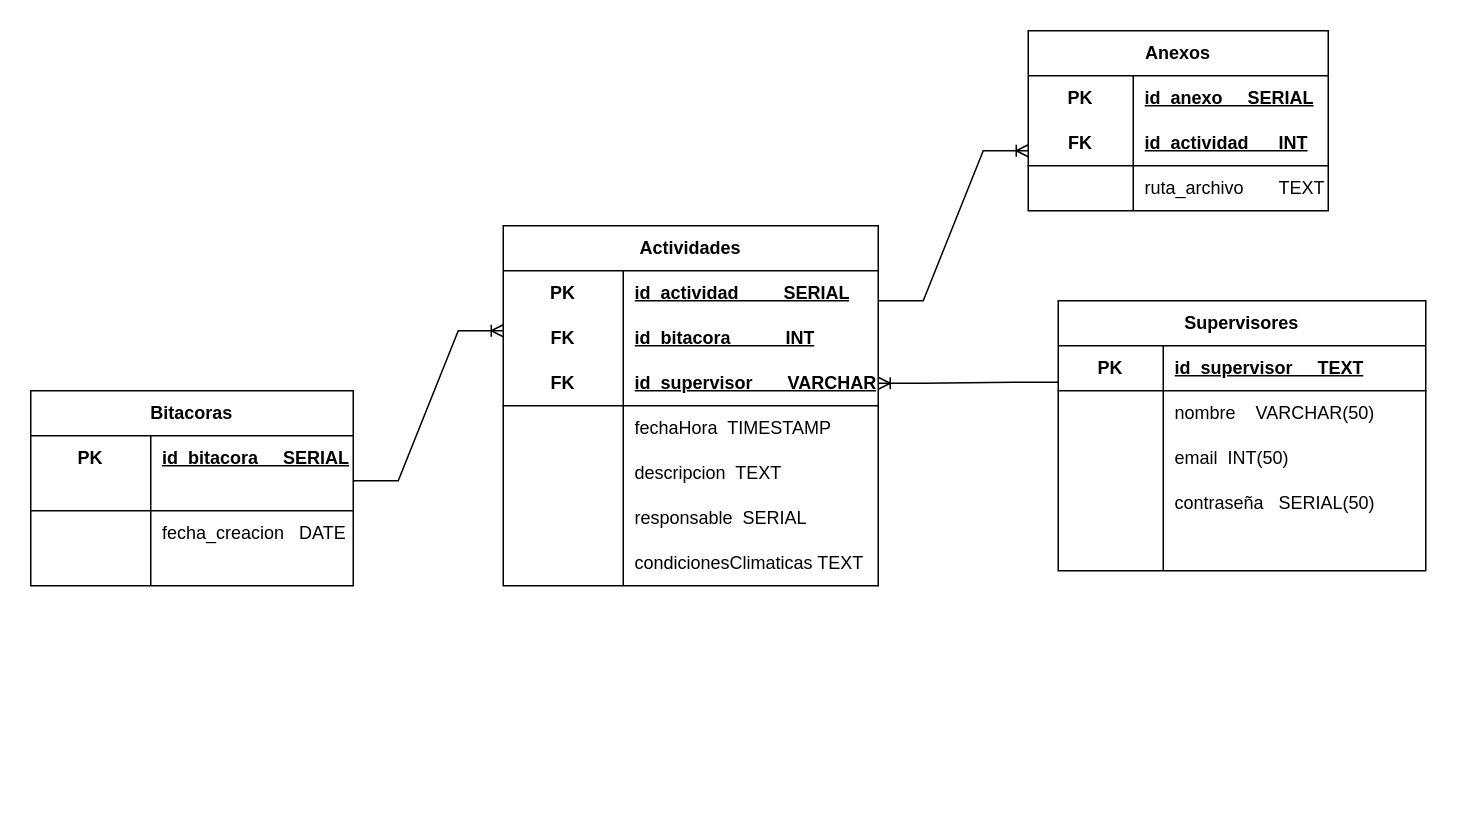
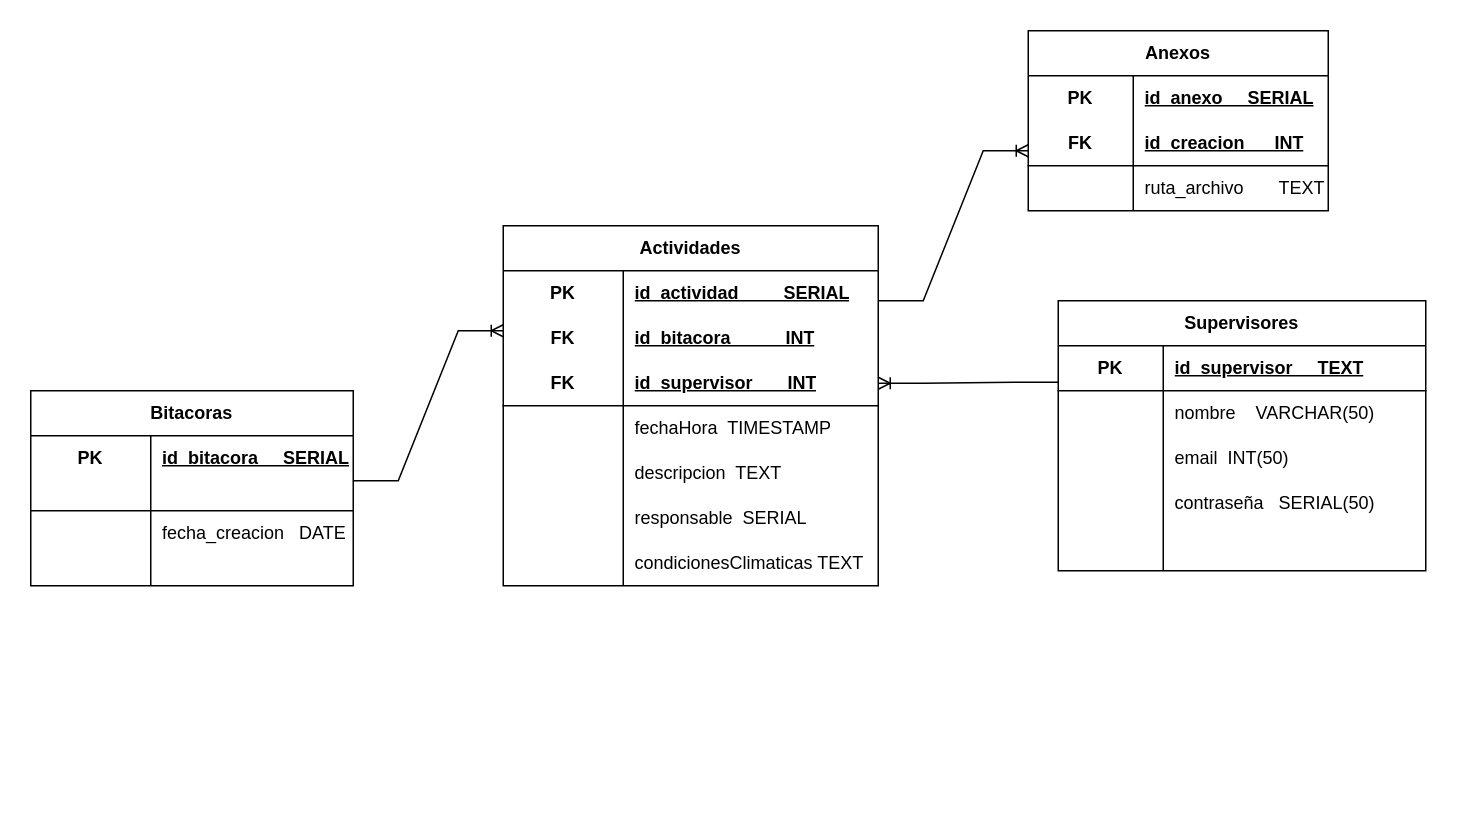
node "id_actividad INT": label "id_actividad INT" -> "id_creacion INT"
node "id_supervisor VARCHAR": label "id_supervisor VARCHAR" -> "id_supervisor INT"
